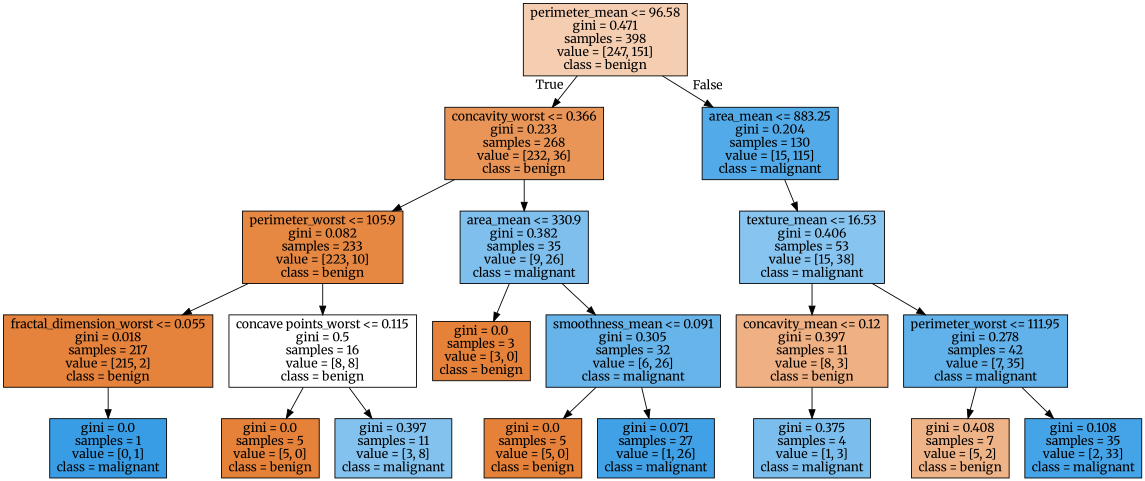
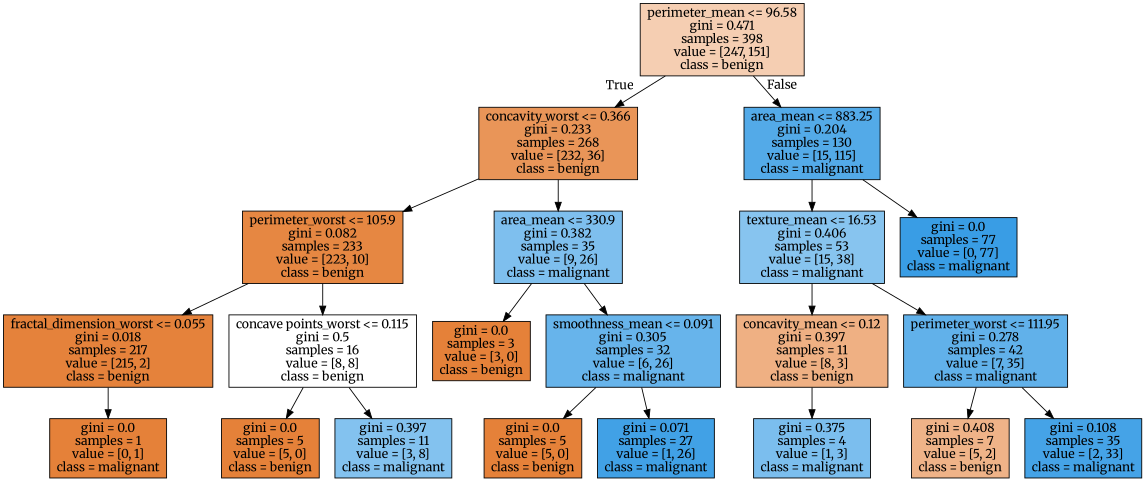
node "gini = 0.0 samples = 77 value = [0, 77] class = malignant": added
node "gini = 0.0 samples = 1 value = [0, 1] class = malignant": fillcolor #399de5 -> #e58139
